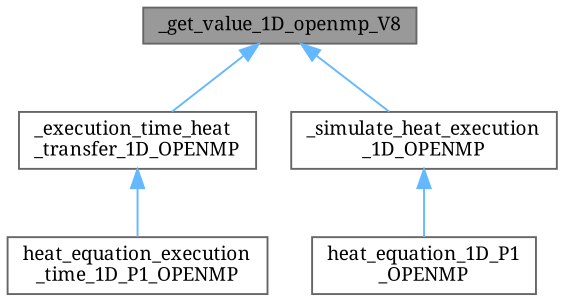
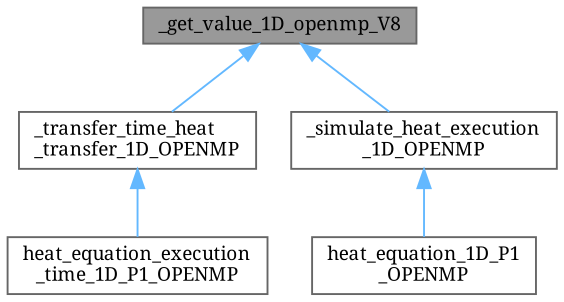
node "_execution_time_heat _transfer_1D_OPENMP": label "_execution_time_heat _transfer_1D_OPENMP" -> "_transfer_time_heat _transfer_1D_OPENMP"
